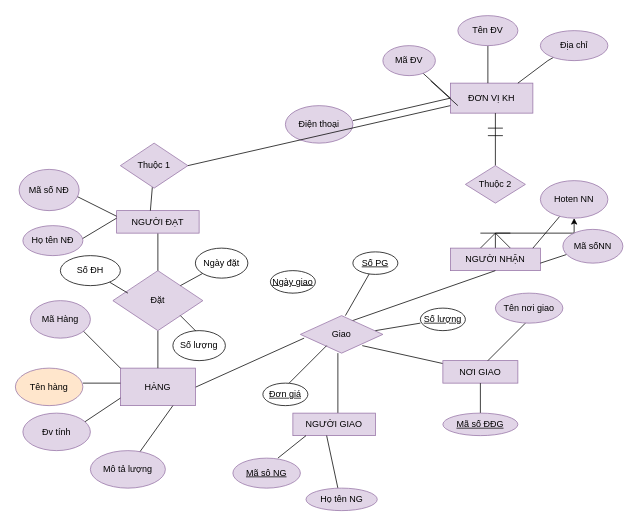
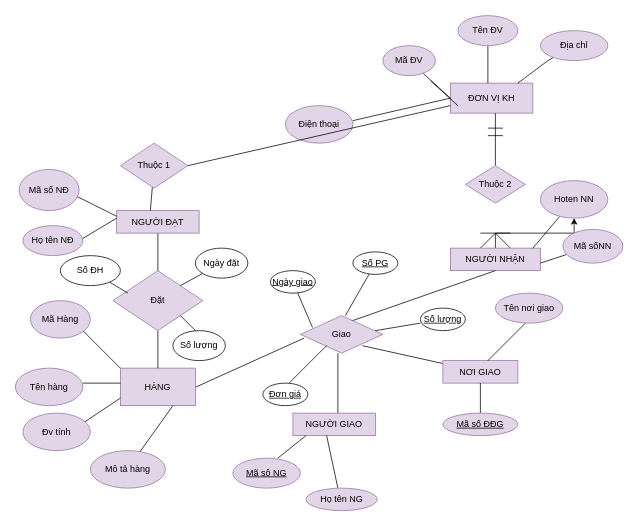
edge "Ngày giao" -- "Giao": added
node "Tên hàng": fillcolor #ffe6cc -> #e1d5e7
node "Mô tả lượng": label "Mô tả lượng" -> "Mô tả hàng"
